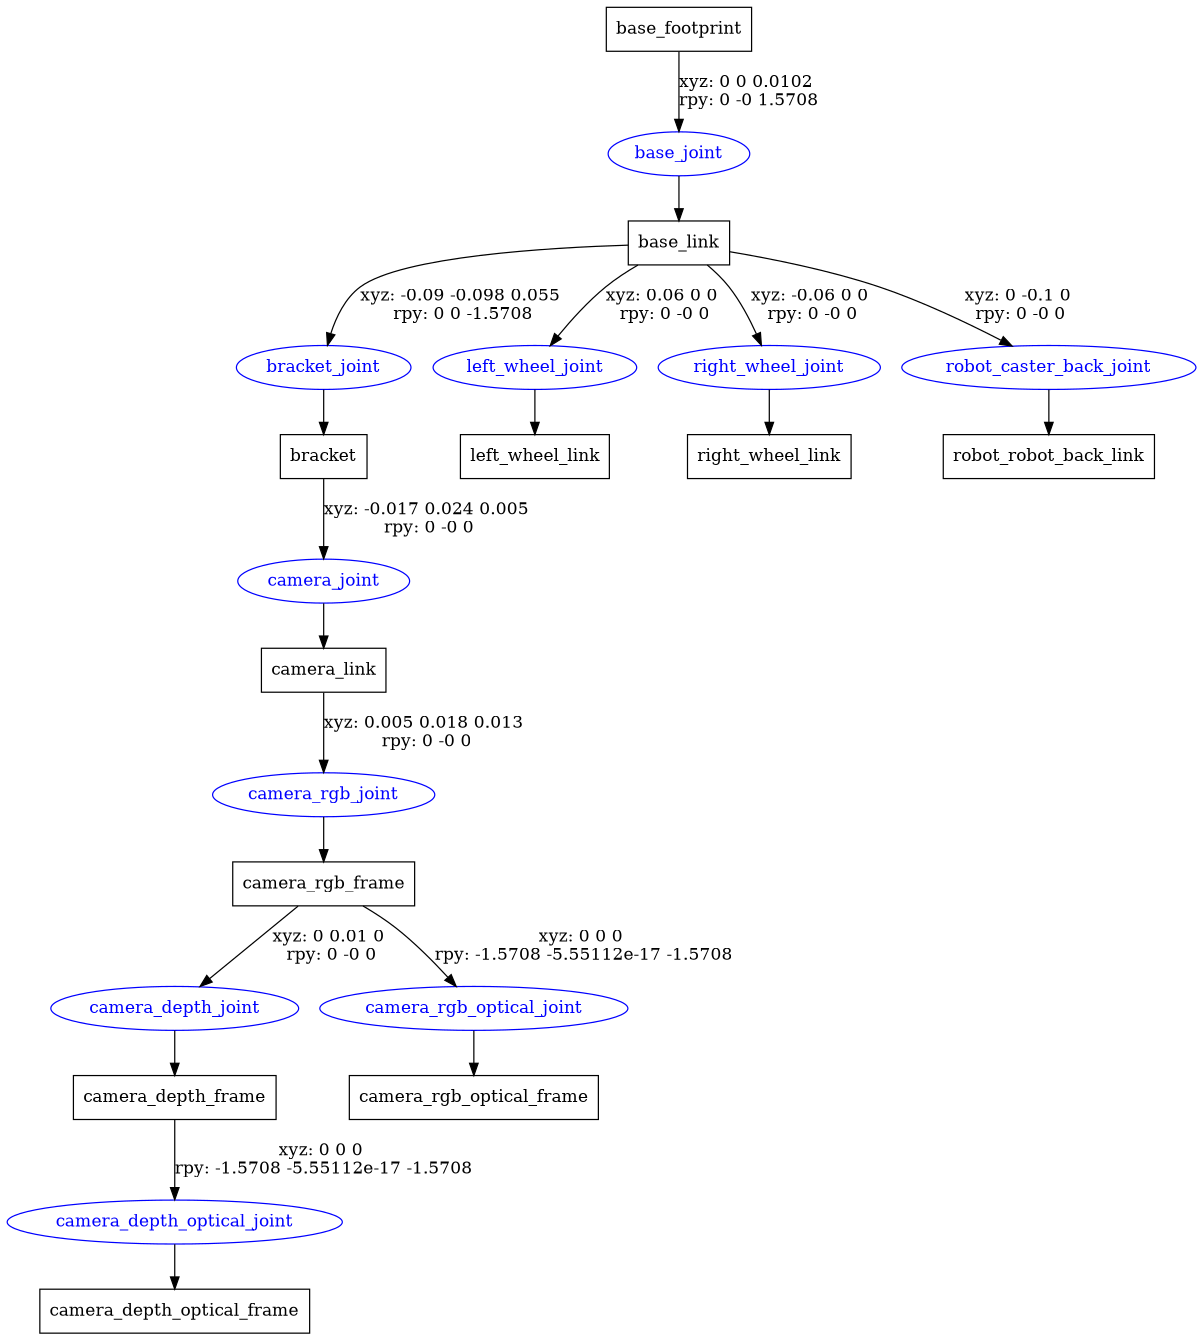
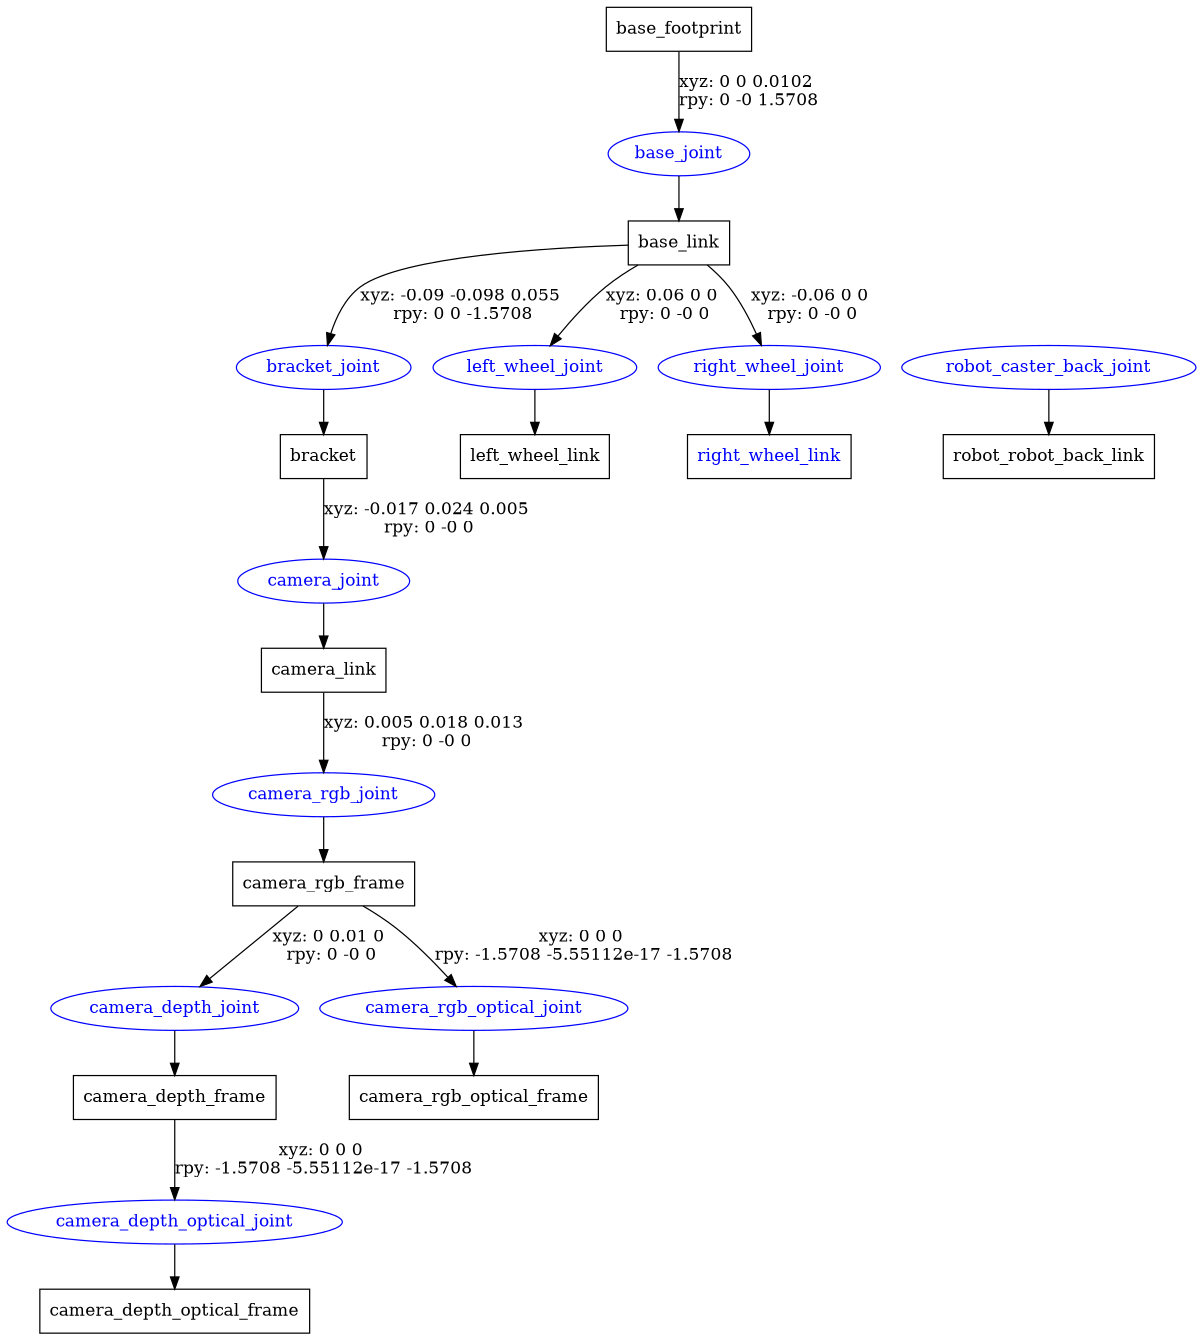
edge "base_link" -> "robot_caster_back_joint": removed, label "xyz: 0 -0.1 0 rpy: 0 -0 0"
node "right_wheel_link": fontcolor black -> blue
